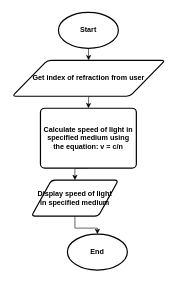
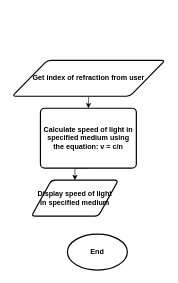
node "Start": removed
edge "Start" -> "Get index of refraction from user": removed
edge "Display speed of light in specified medium" -> "End": removed
